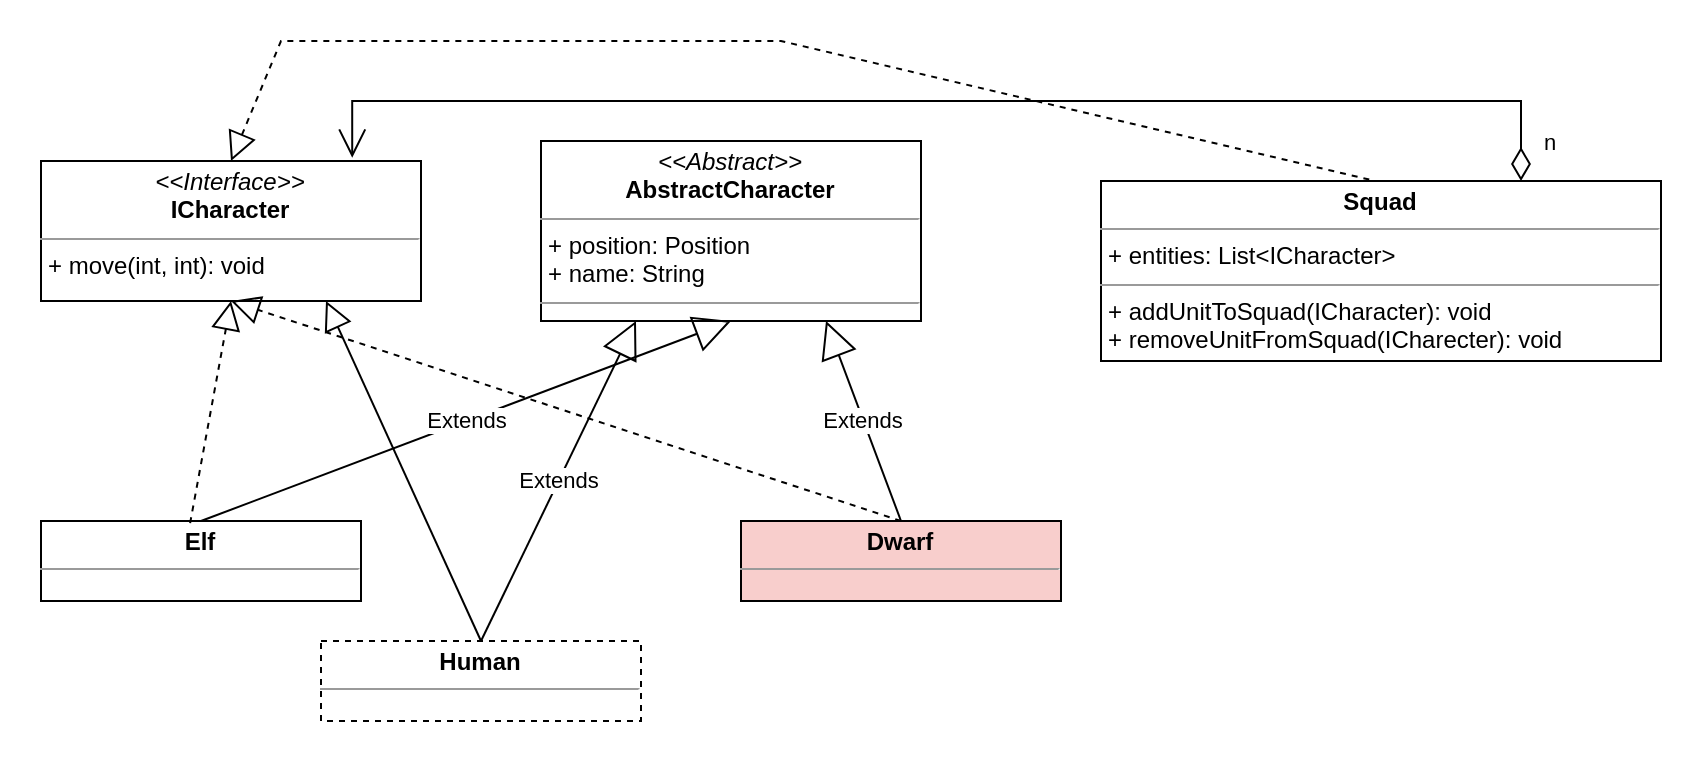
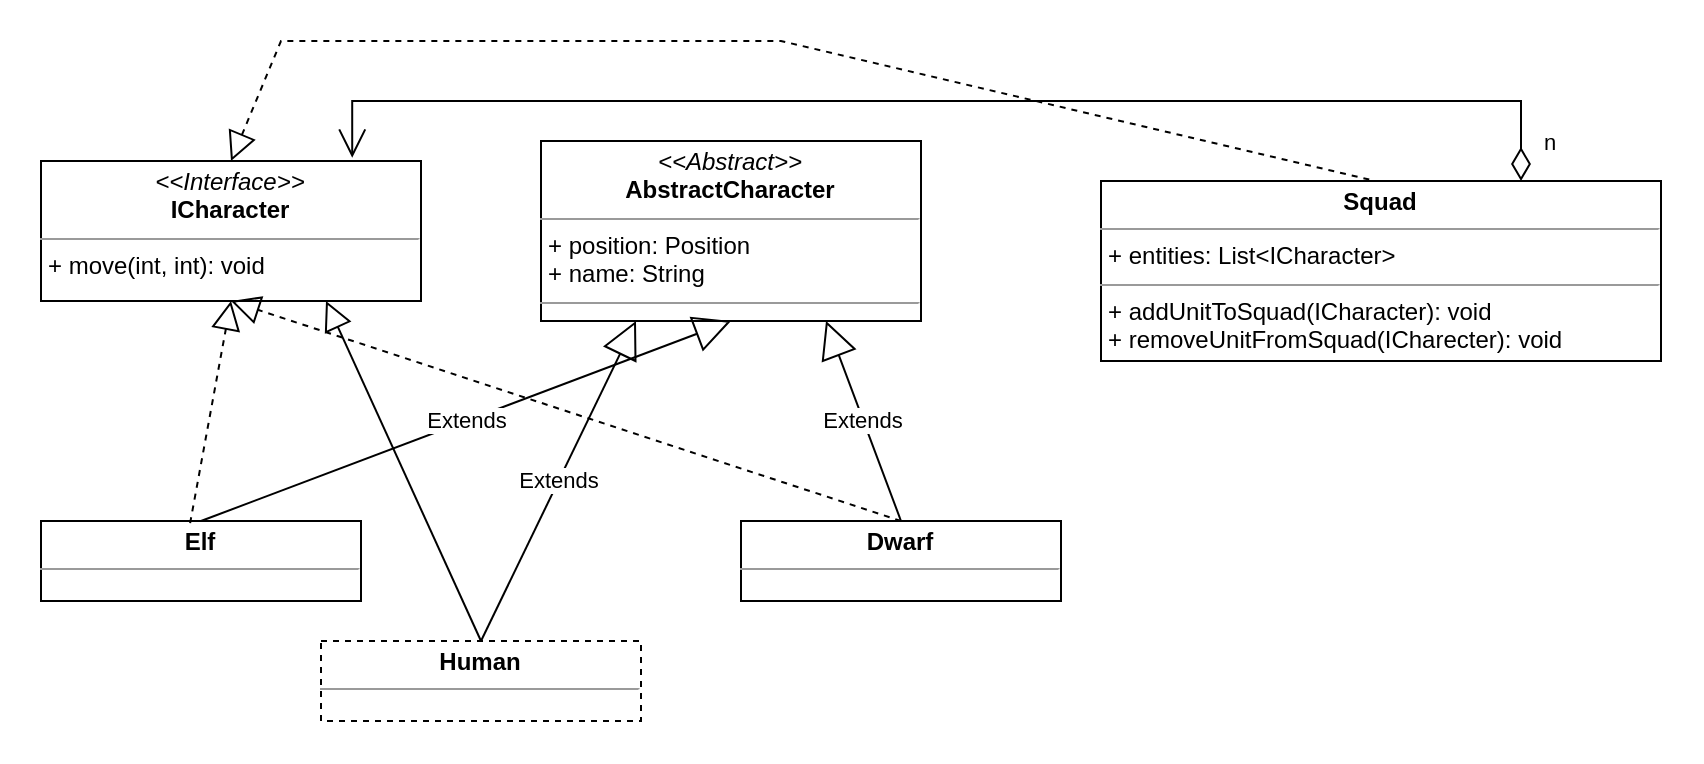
node "Dwarf": fillcolor #f8cecc -> #ffffff
